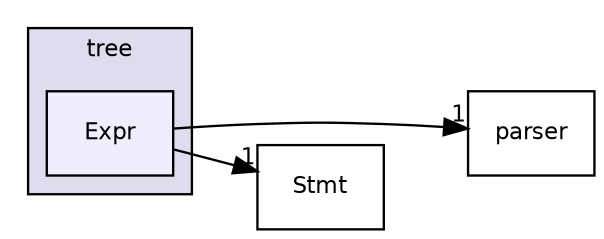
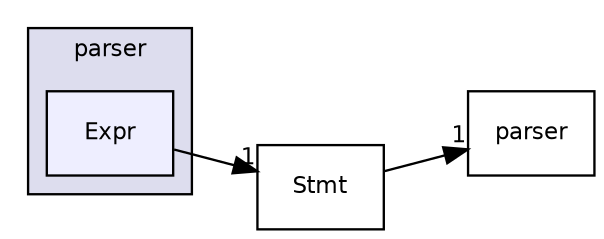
cluster "tree": label "tree" -> "parser"
edge "Expr" -> "parser": now "Stmt" -> "parser"
